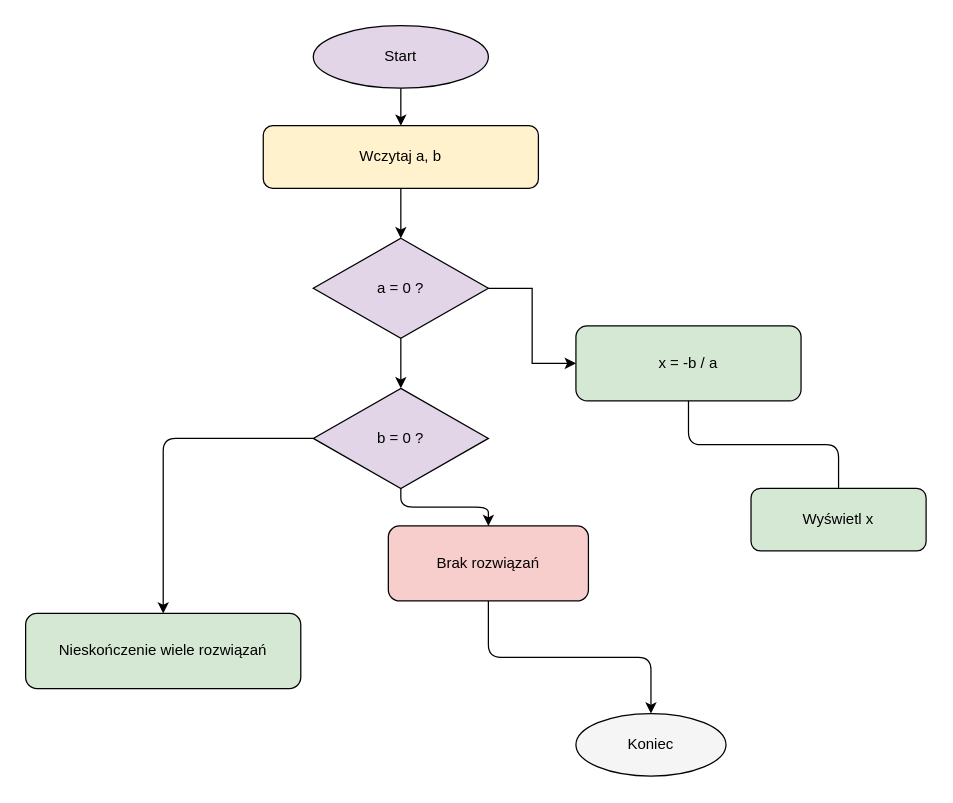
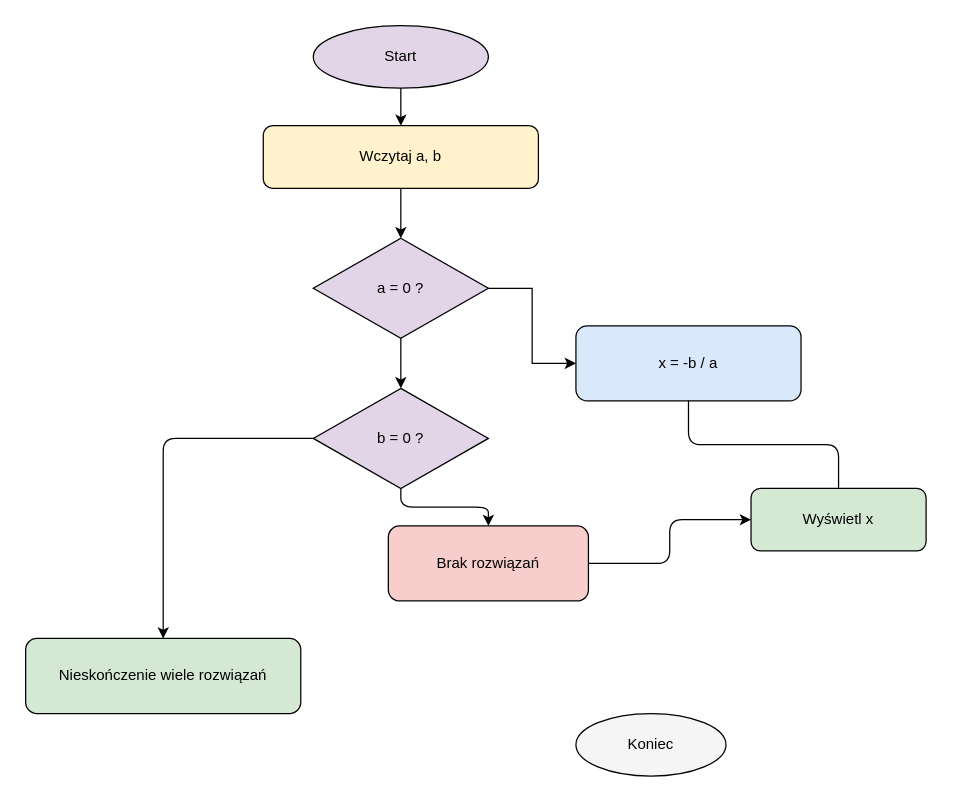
node "x = -b / a": fillcolor #d5e8d4 -> #dae8fc
node "Nieskończenie wiele rozwiązań": moved (163, 651) -> (163, 676)
edge "Brak rozwiązań" -> "Koniec": now "Brak rozwiązań" -> "Wyświetl x"
